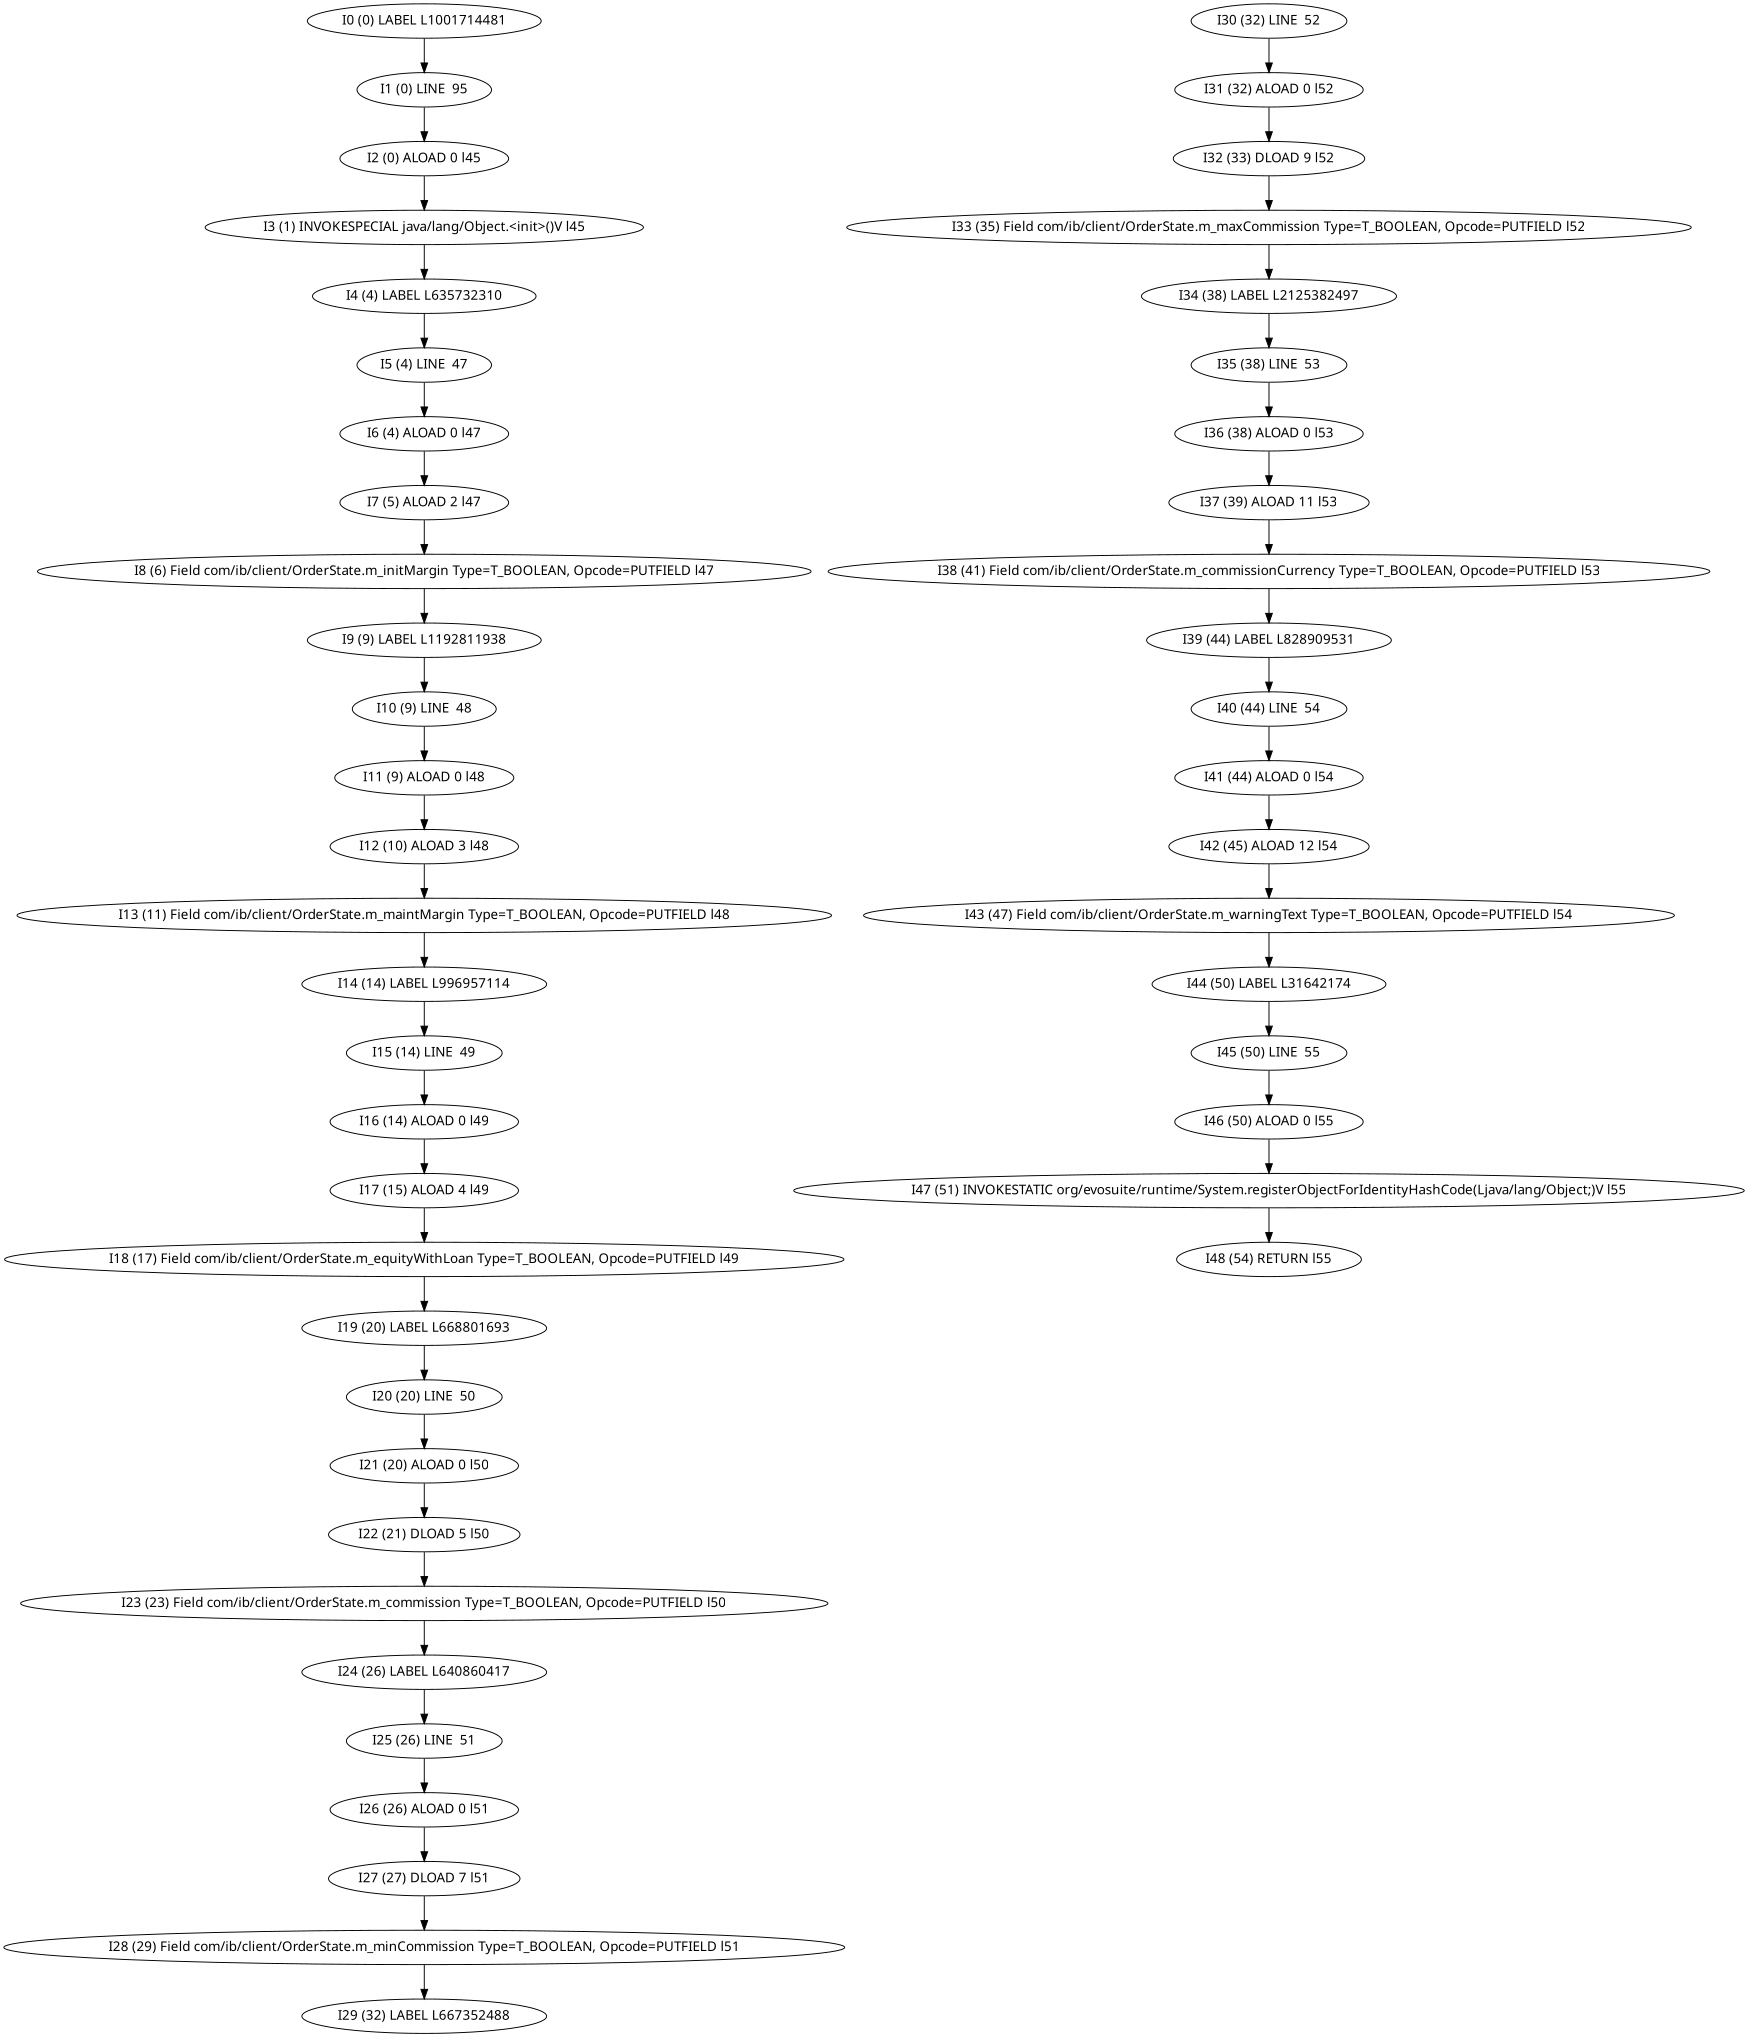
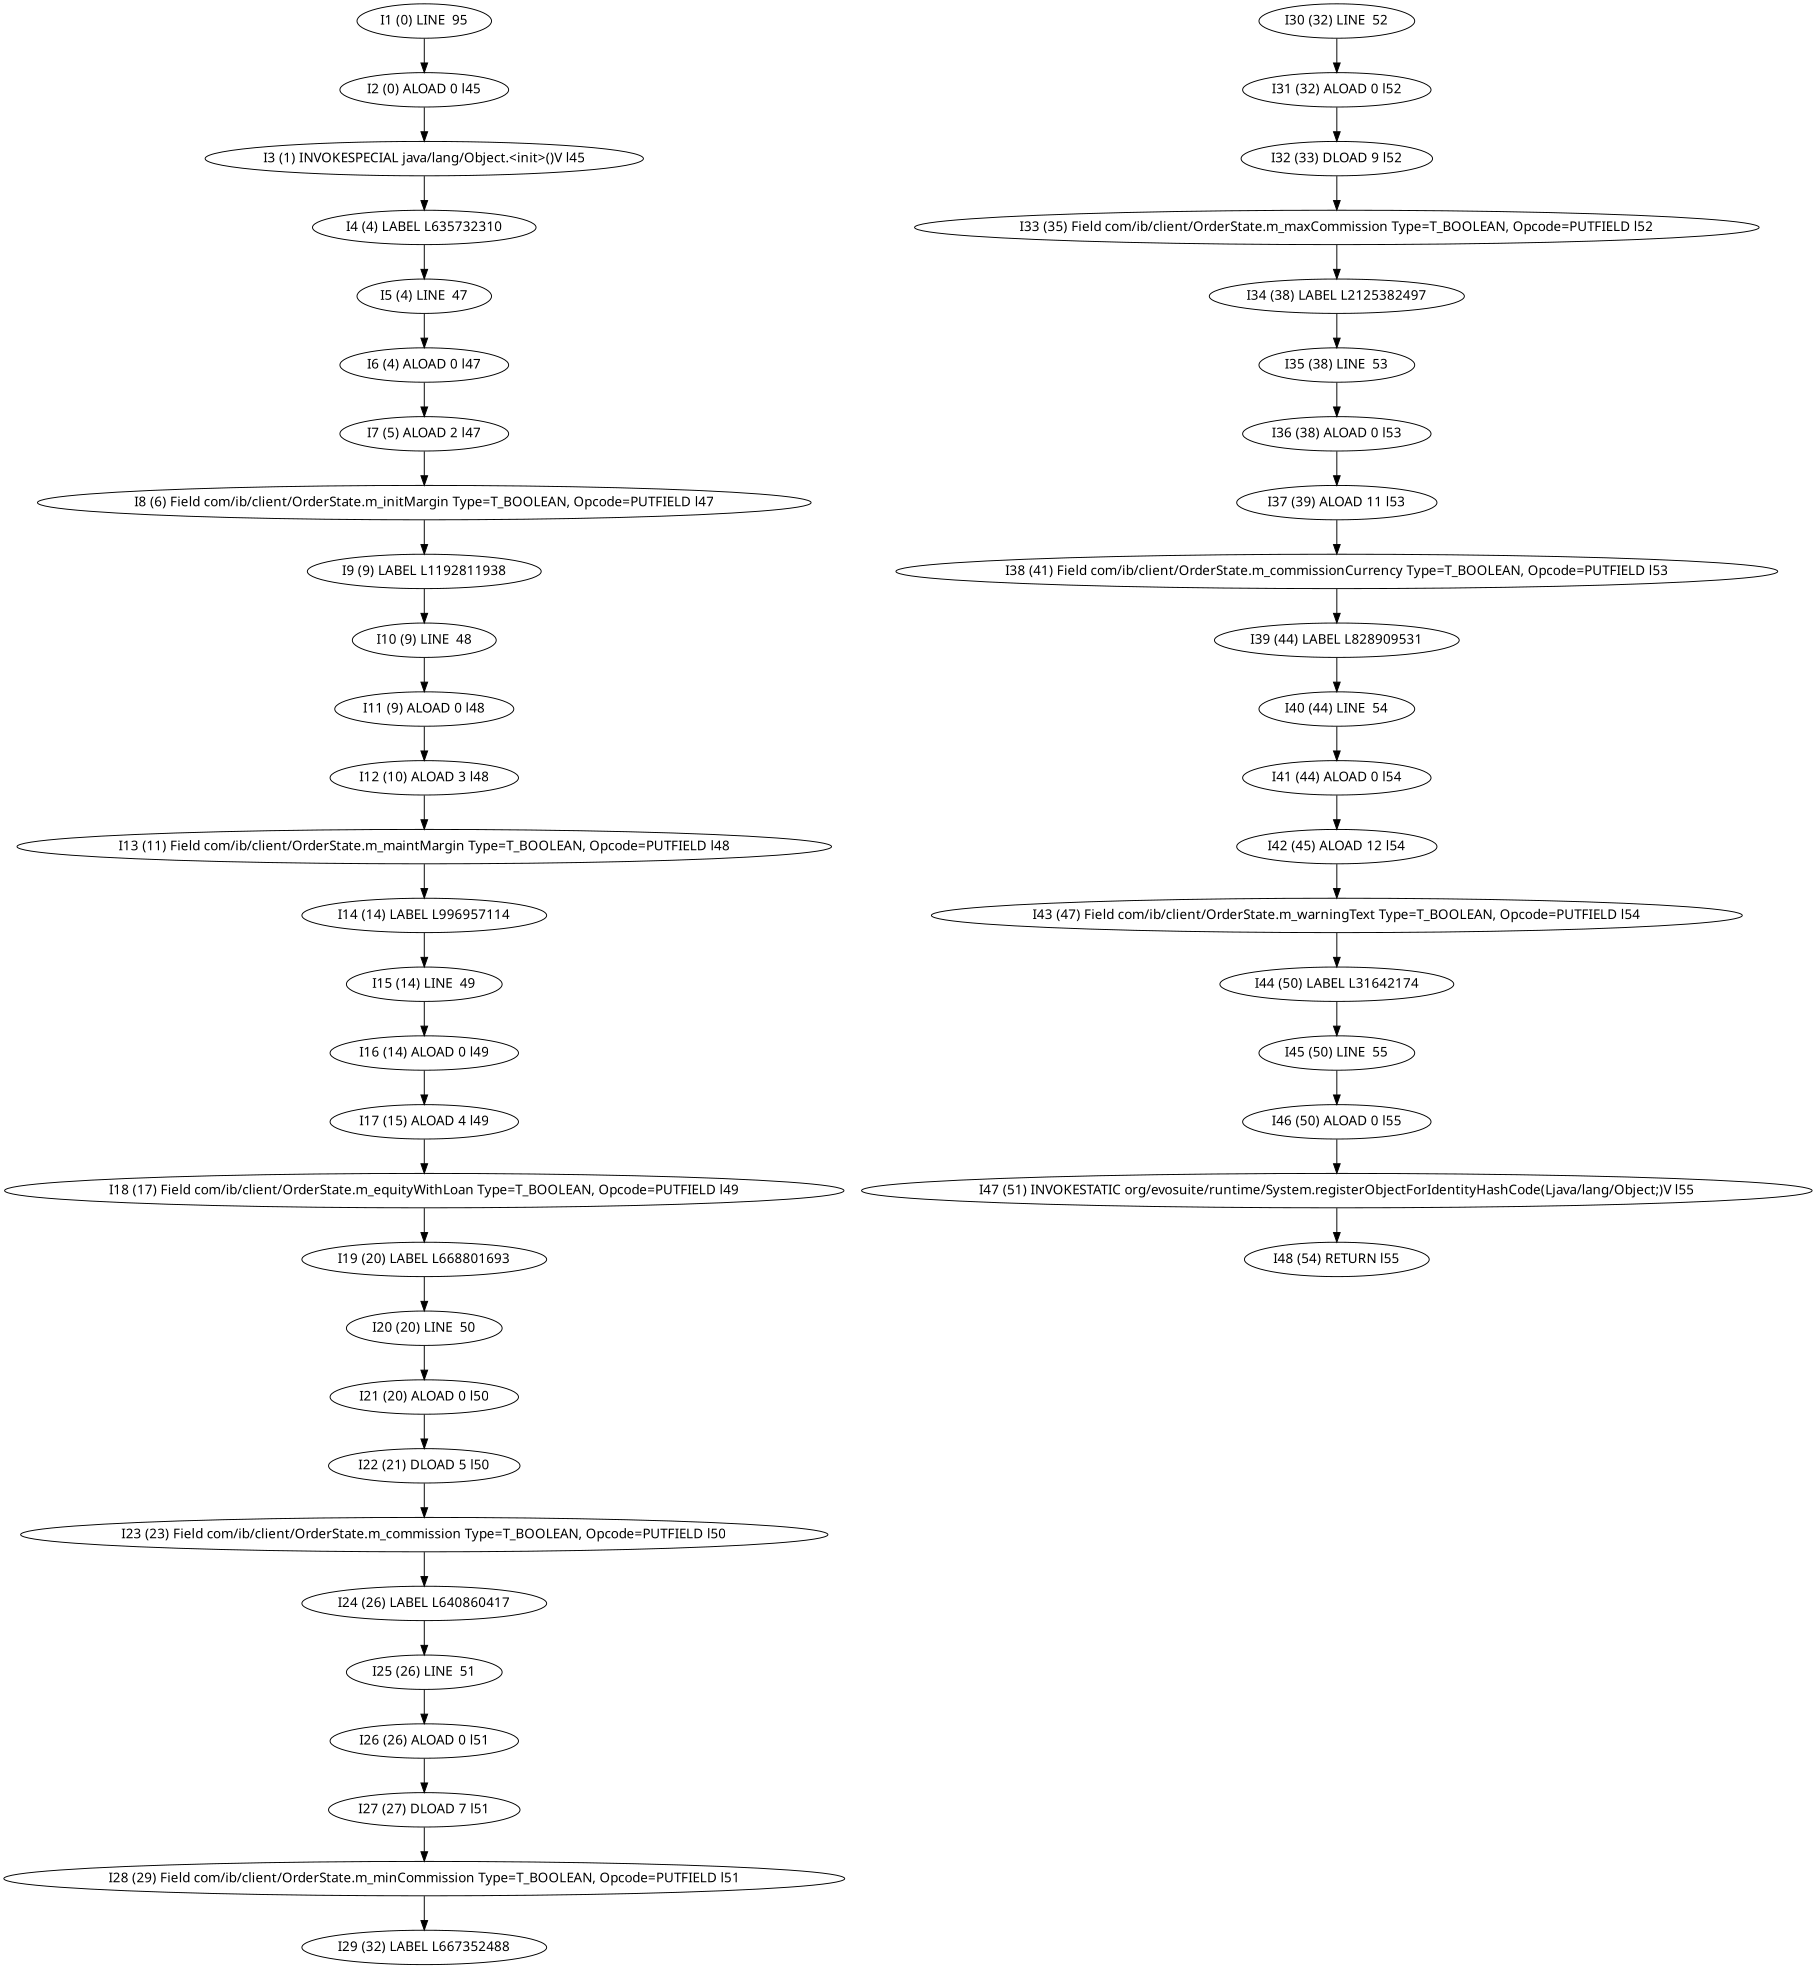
node "I0 (0) LABEL L1001714481": removed
